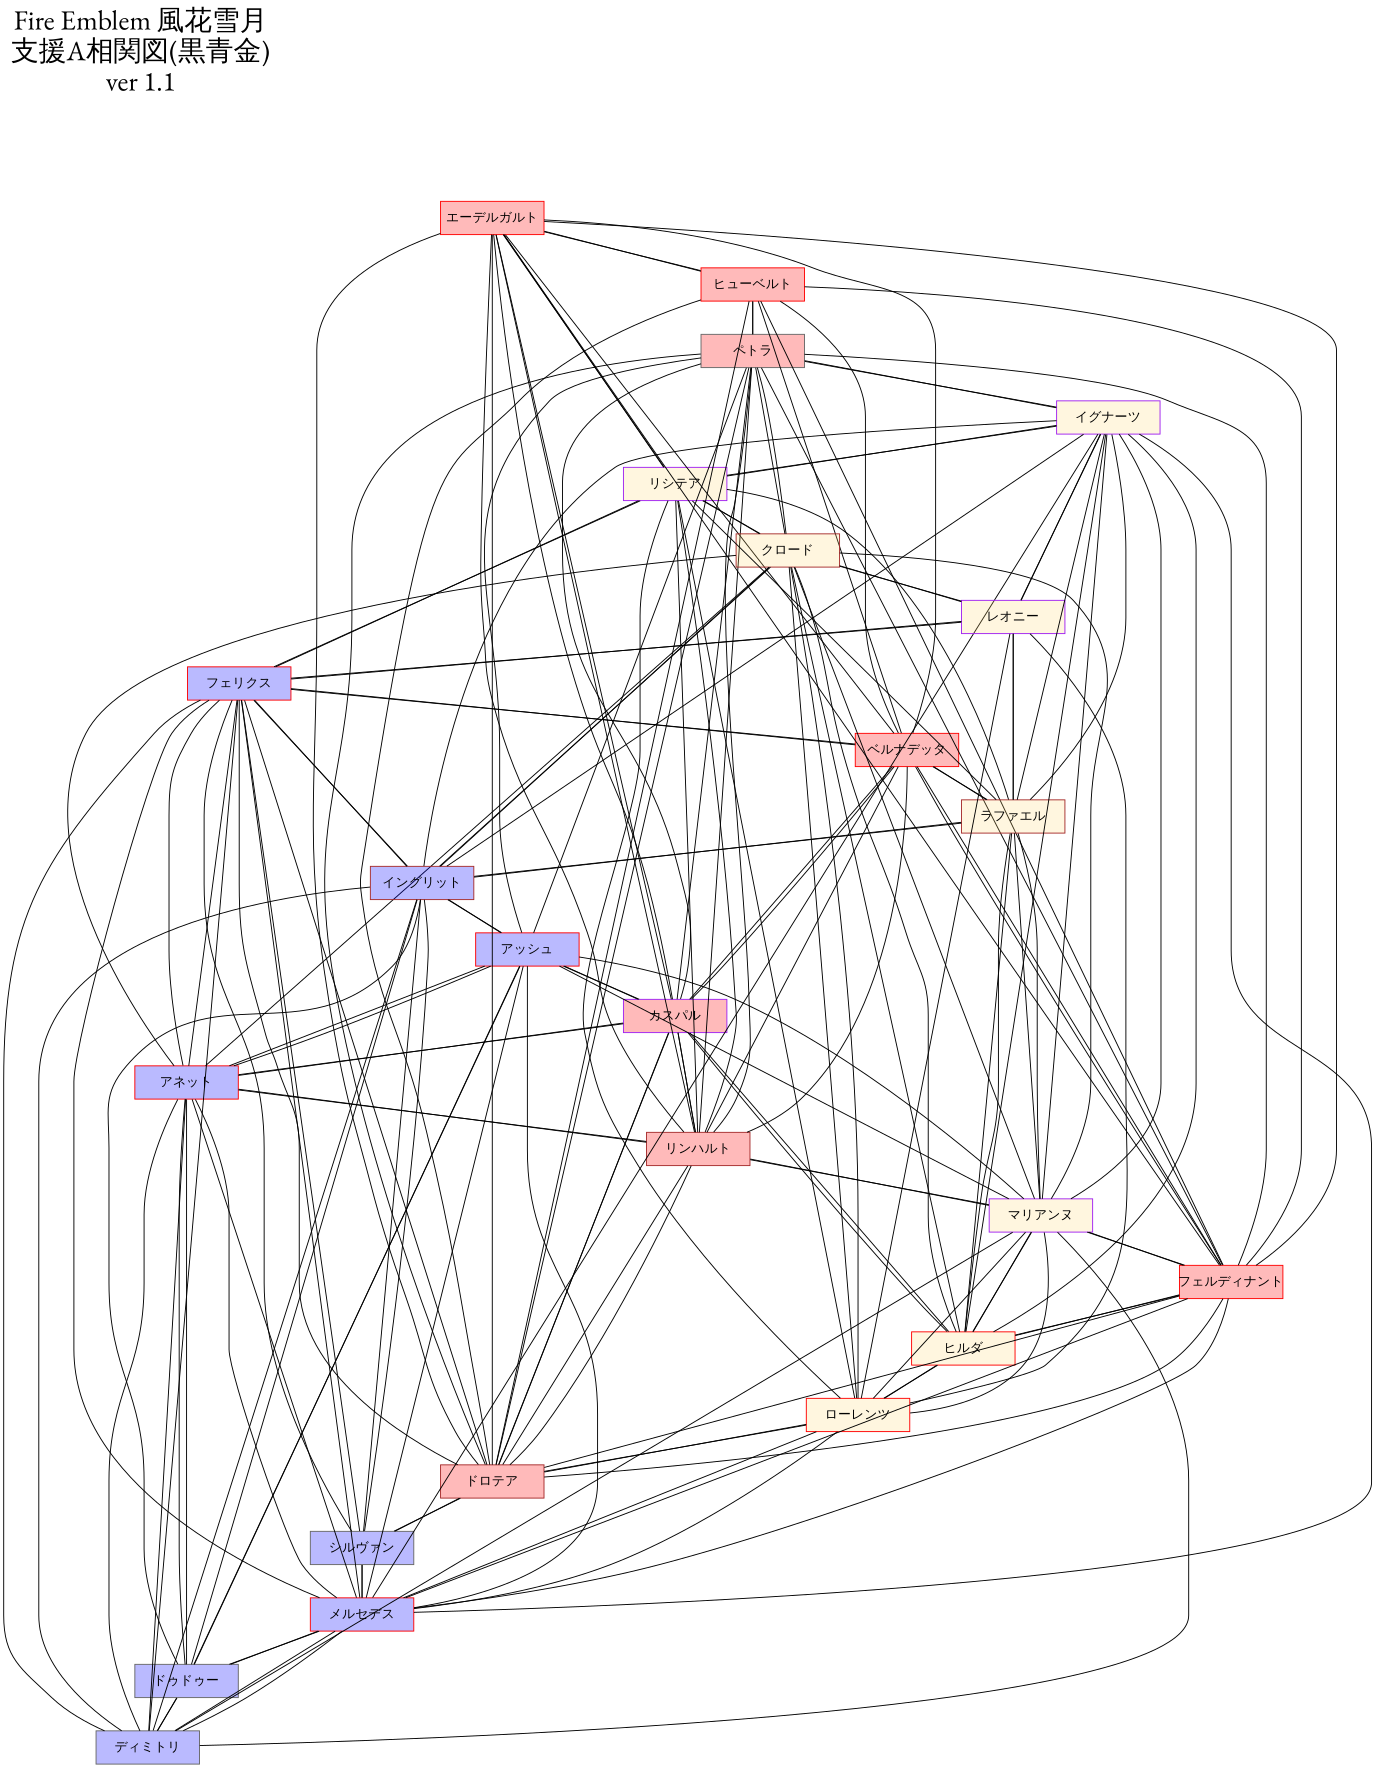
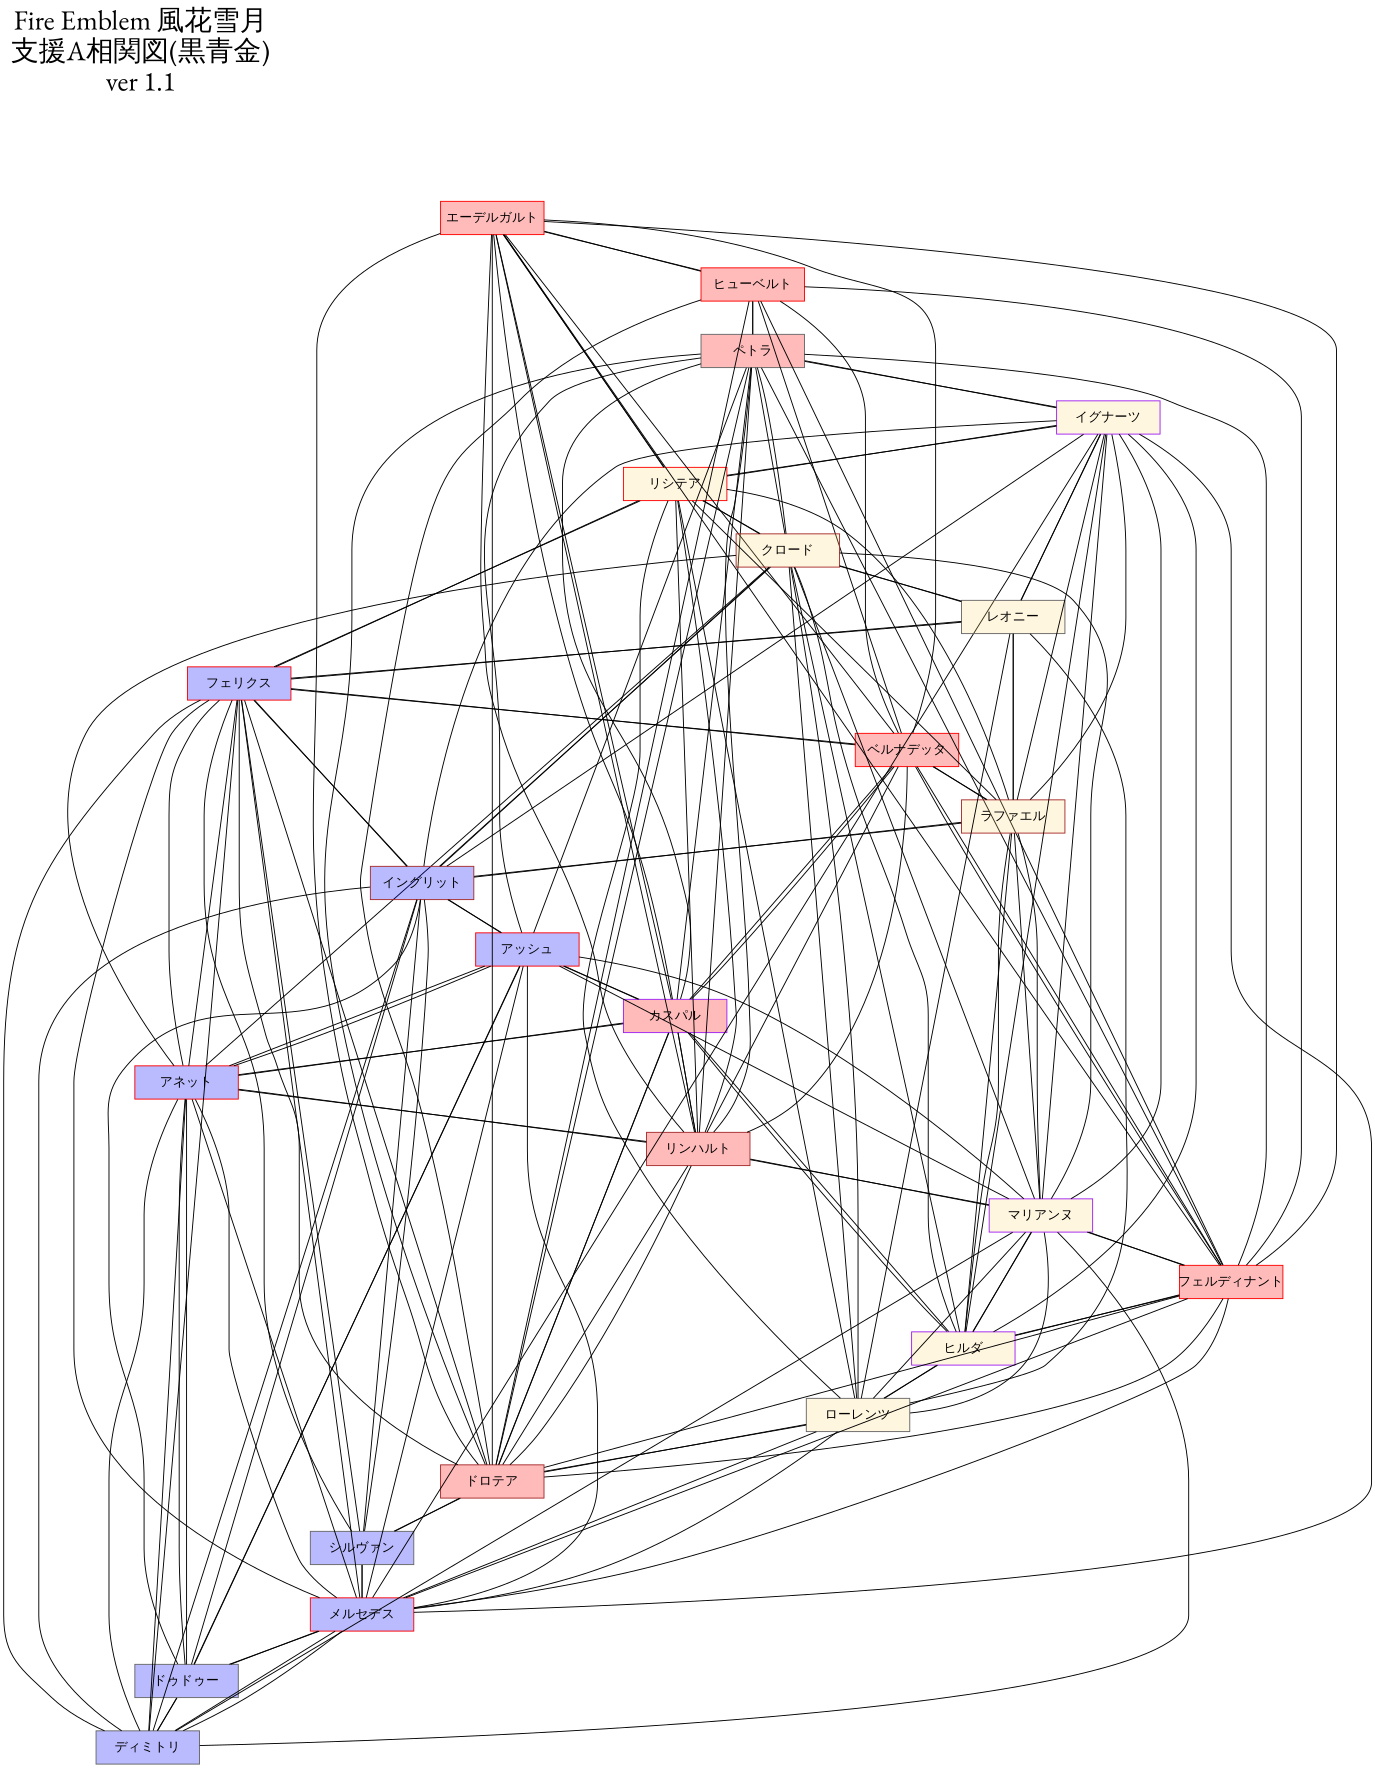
node "リシテア": color purple -> red
node "レオニー": color purple -> gray40
node "ヒルダ": color red -> purple
node "ローレンツ": color red -> gray40
